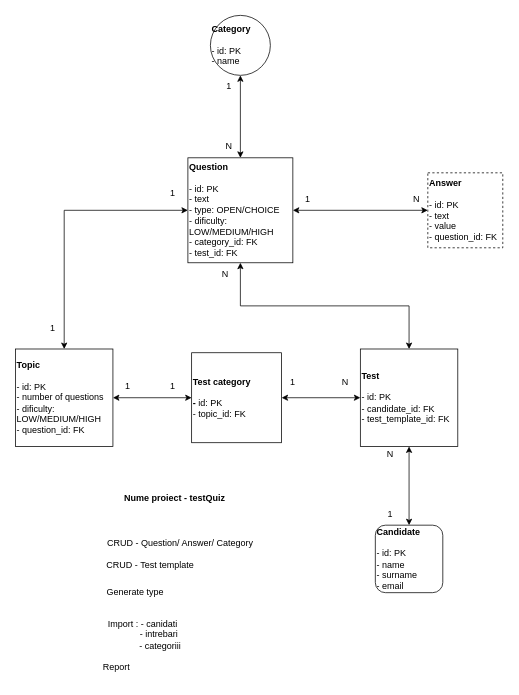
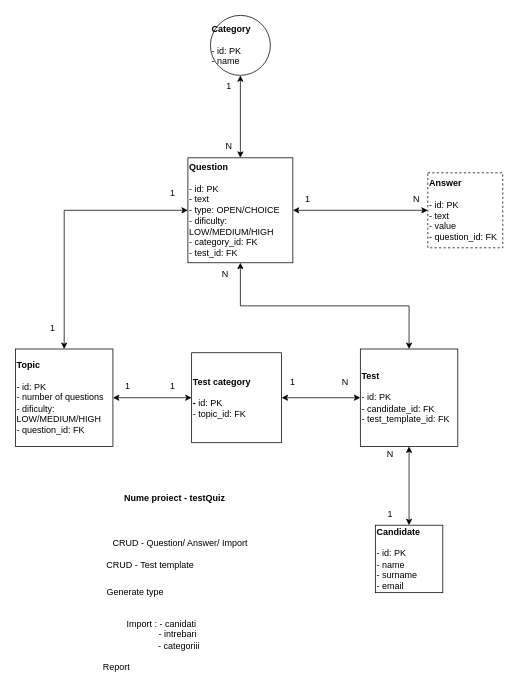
node "CRUD - Question/ Answer/ Category": label "CRUD - Question/ Answer/ Category" -> "CRUD - Question/ Answer/ Import"
node "Candidate - id: PK - name - surname - email": shape rounded rectangle -> rectangle
node "Import : - canidati - intrebari - categoriii": moved (143, 635) -> (162, 635)
